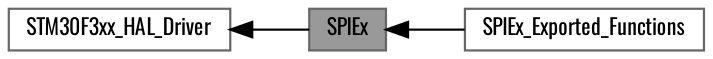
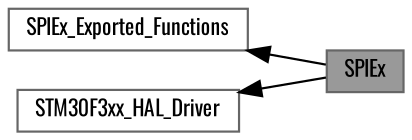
edge "SPIEx_Exported_Functions" -> "SPIEx": reversed
